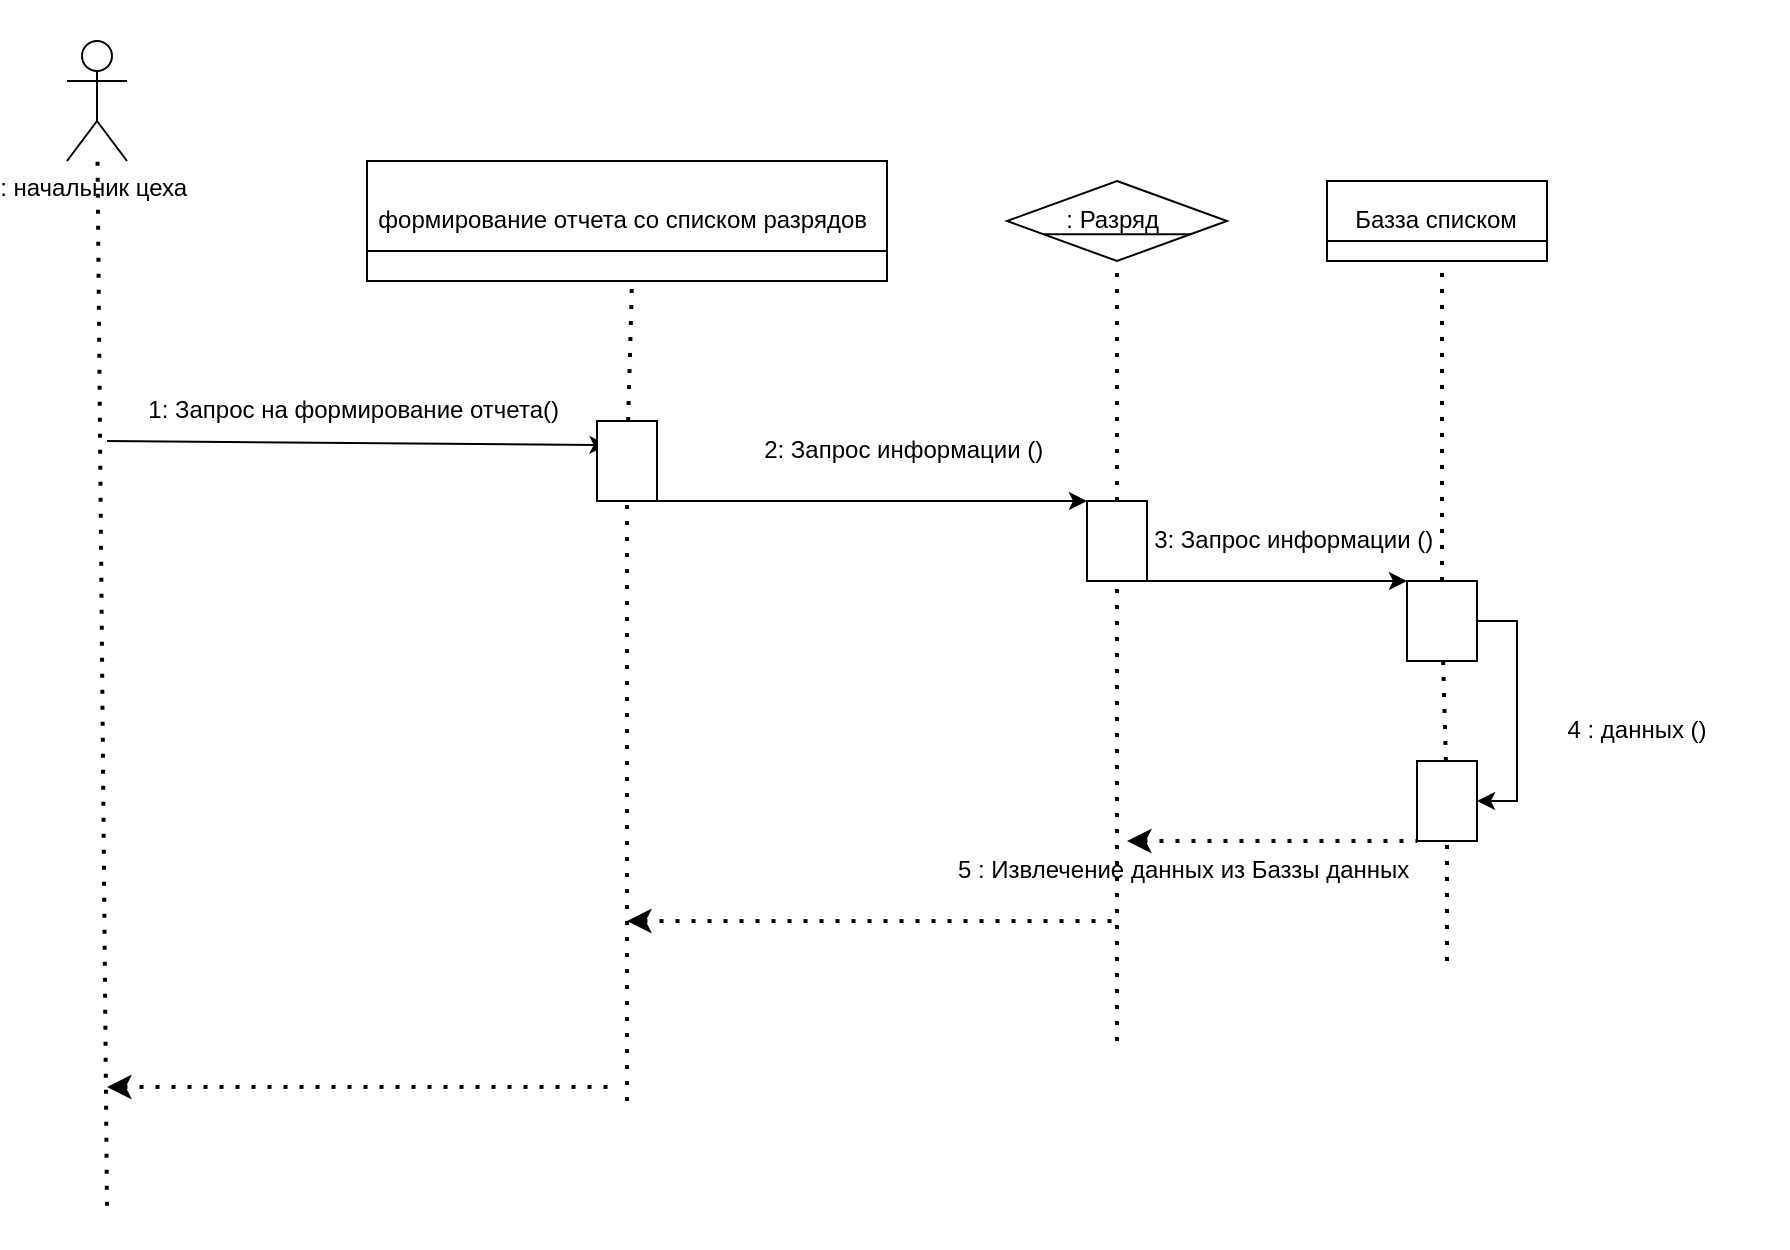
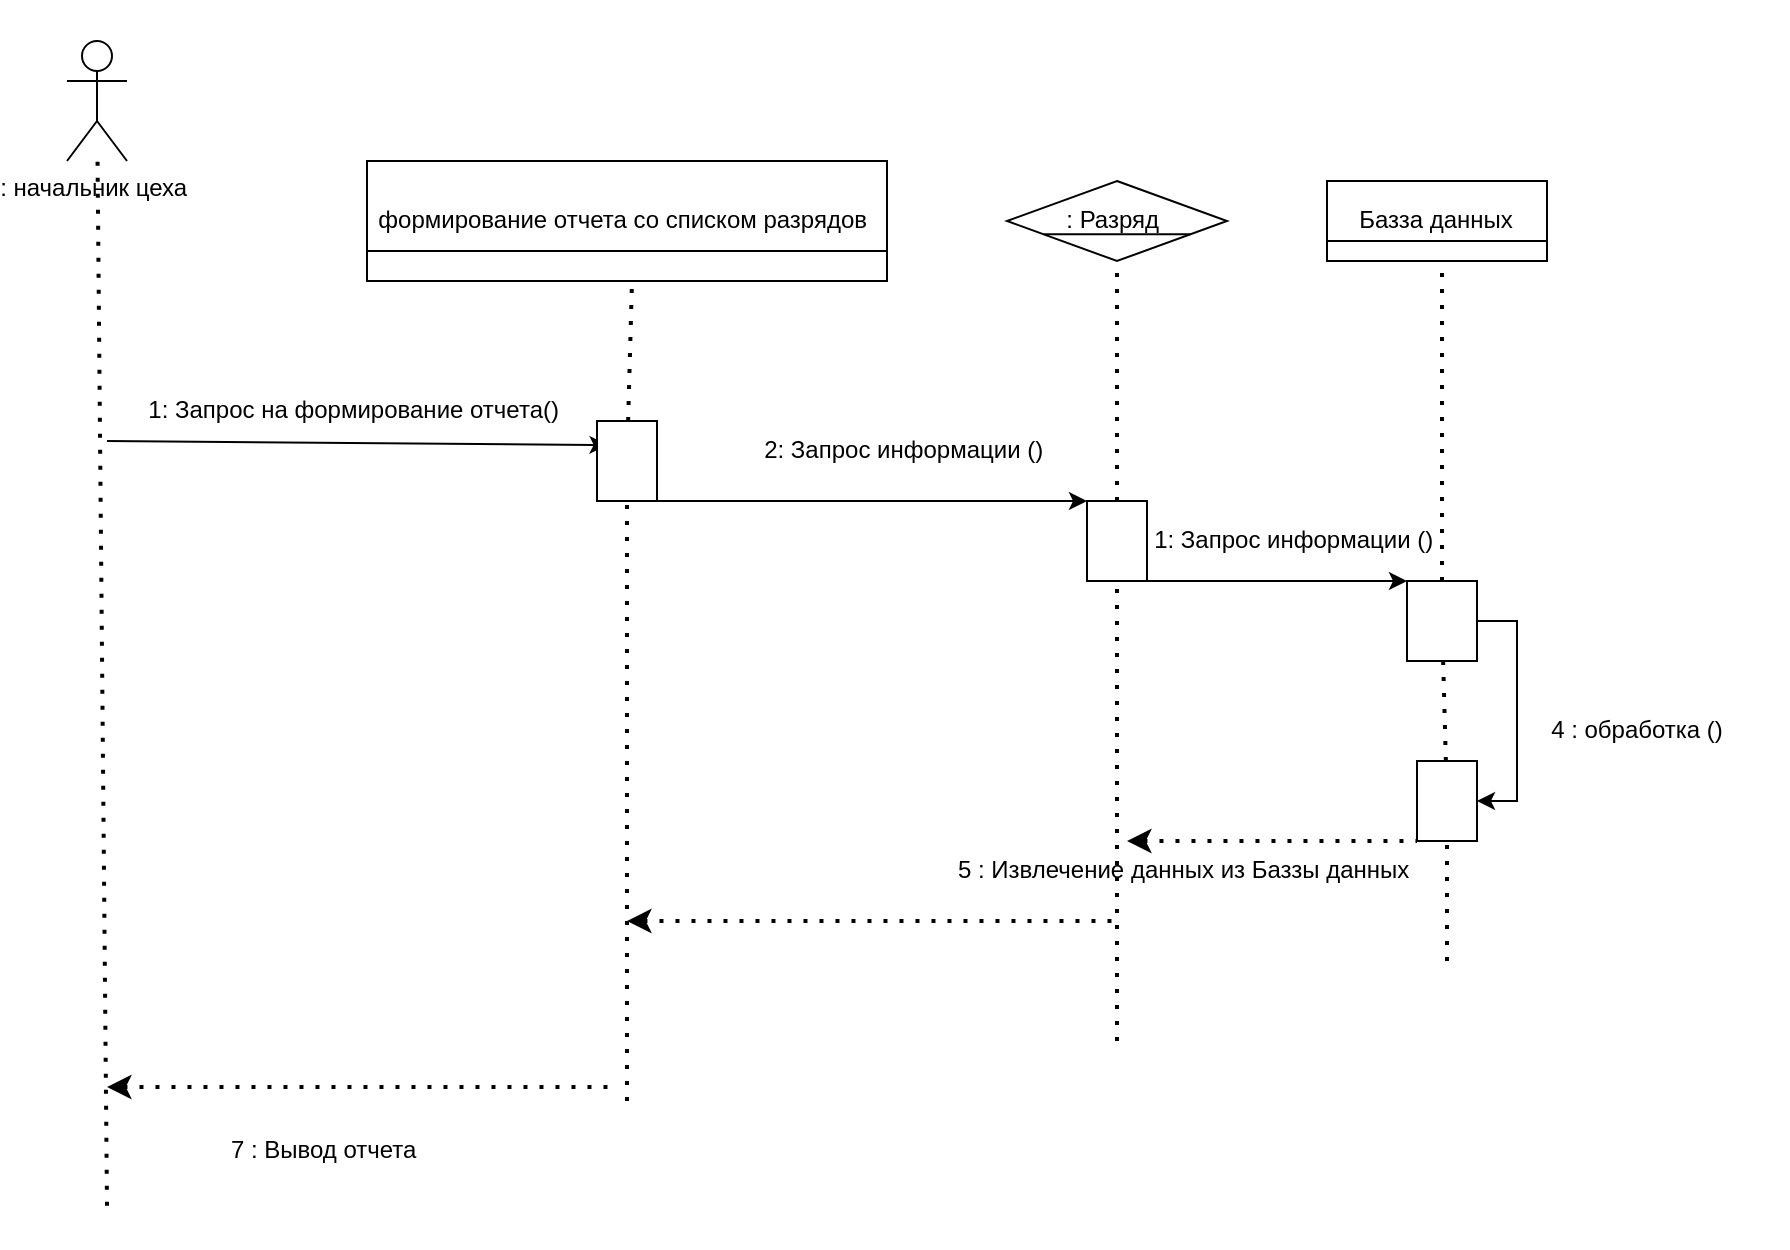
node "Базза списком": label "Базза списком" -> "Базза данных"
node "3: Запрос информации ()": label "3: Запрос информации ()" -> "1: Запрос информации ()"
node "4 : данных ()": label "4 : данных ()" -> "4 : обработка ()"
node "7 : Вывод отчета": added
